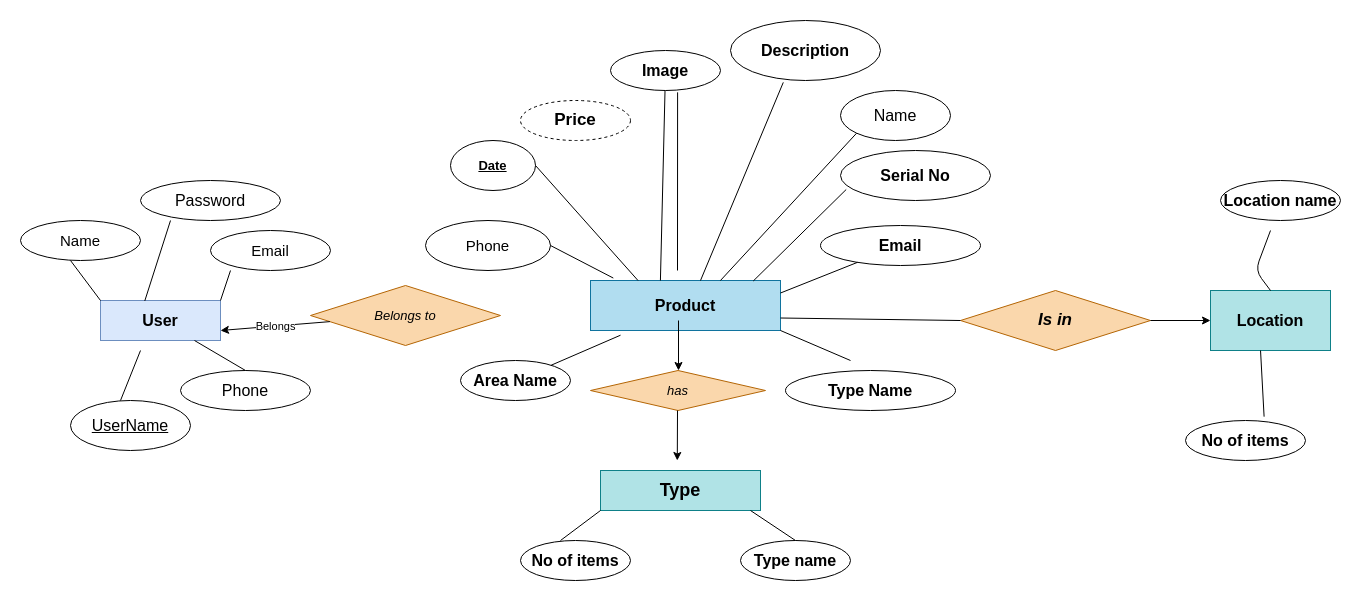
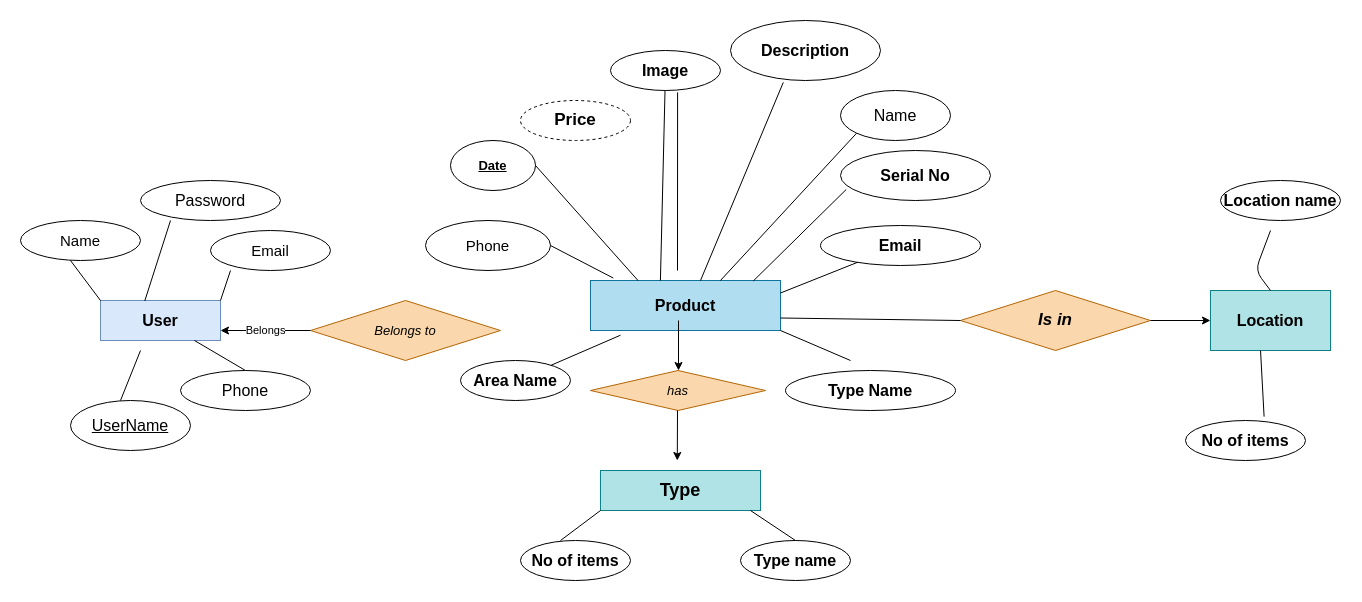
node "Belongs to": moved (406, 316) -> (406, 331)
